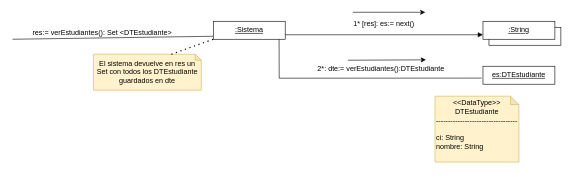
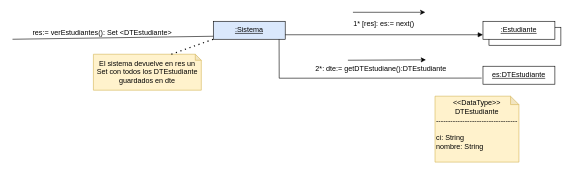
node ":Sistema": fillcolor #ffffff -> #dae8fc
node ":String": label ":String" -> ":Estudiante"
node "2*: dte:= verEstudiantes():DTEstudiante": label "2*: dte:= verEstudiantes():DTEstudiante" -> "2*: dte:= getDTEstudiane():DTEstudiante"
